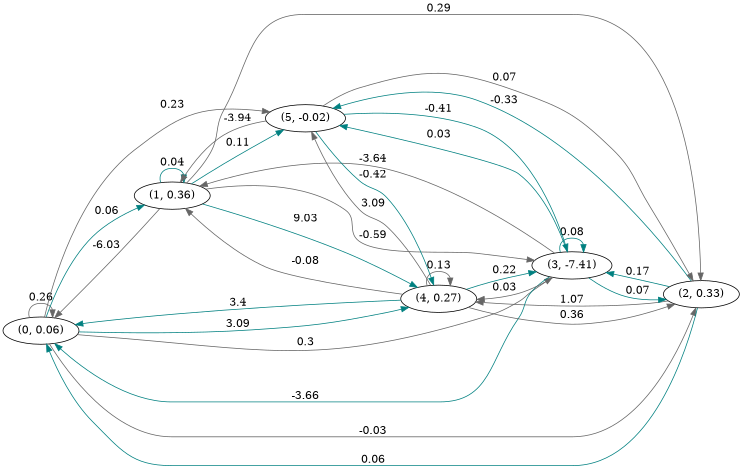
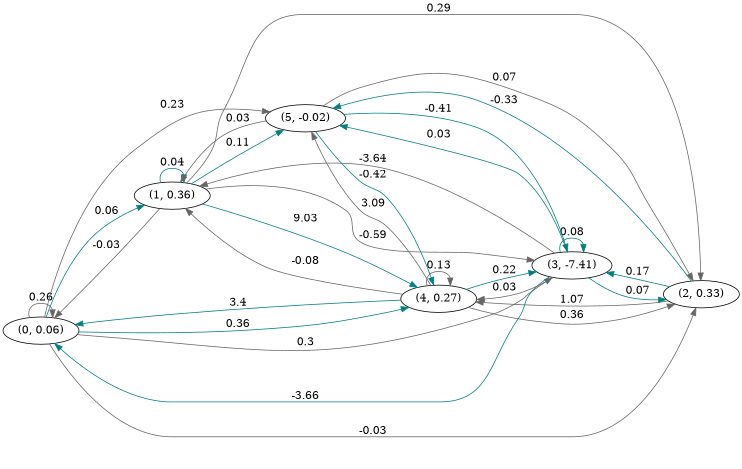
edge "(5, -0.02)" -> "(1, 0.36)": label "-3.94" -> "0.03"
edge "(1, 0.36)" -> "(0, 0.06)": label "-6.03" -> "-0.03"
edge "(0, 0.06)" -> "(4, 0.27)": label "3.09" -> "0.36"
edge "(2, 0.33)" -> "(0, 0.06)": removed, label "0.06"
